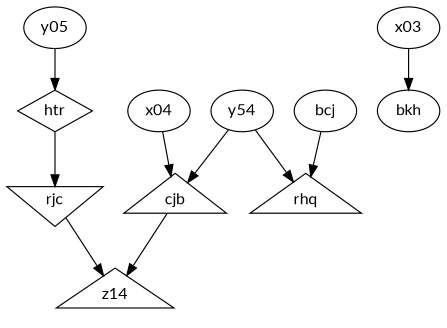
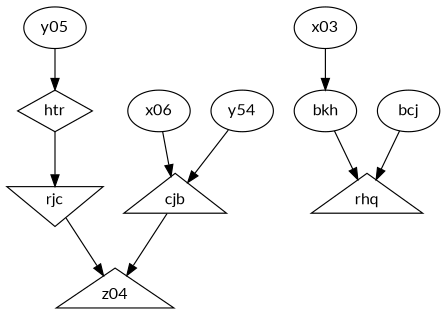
node "x04": label "x04" -> "x06"
edge "y54" -> "rhq": now "bkh" -> "rhq"
node "z14": label "z14" -> "z04"
